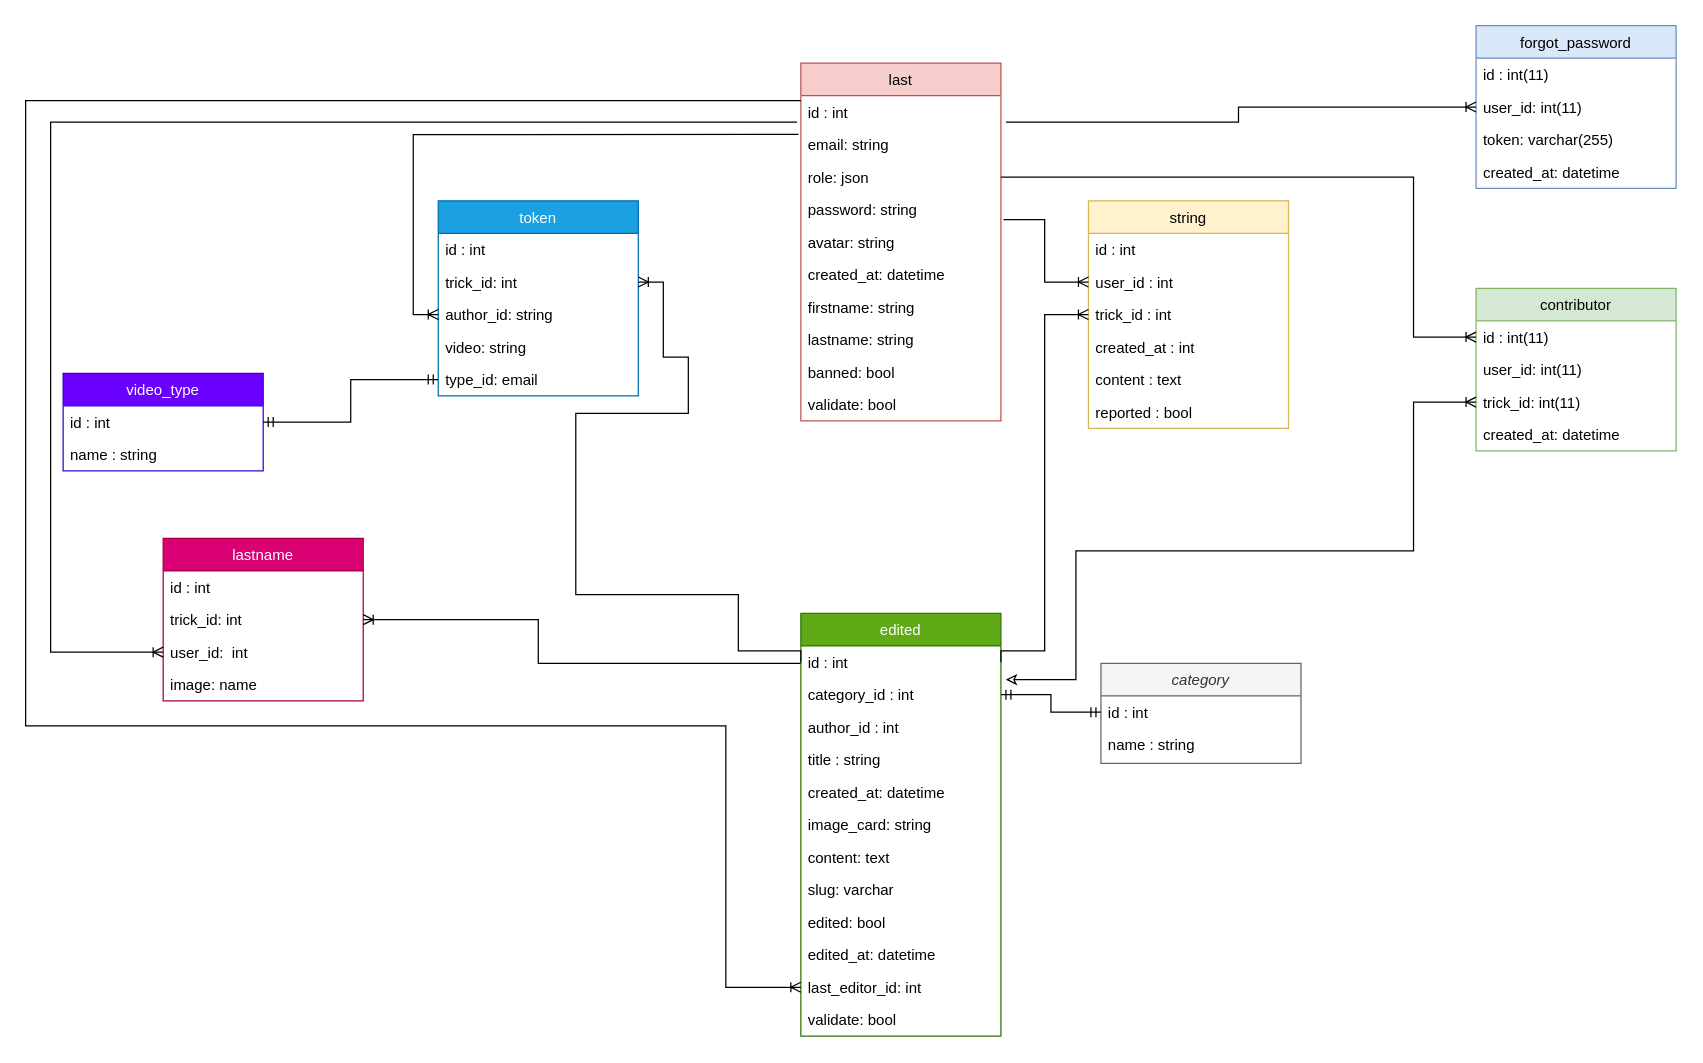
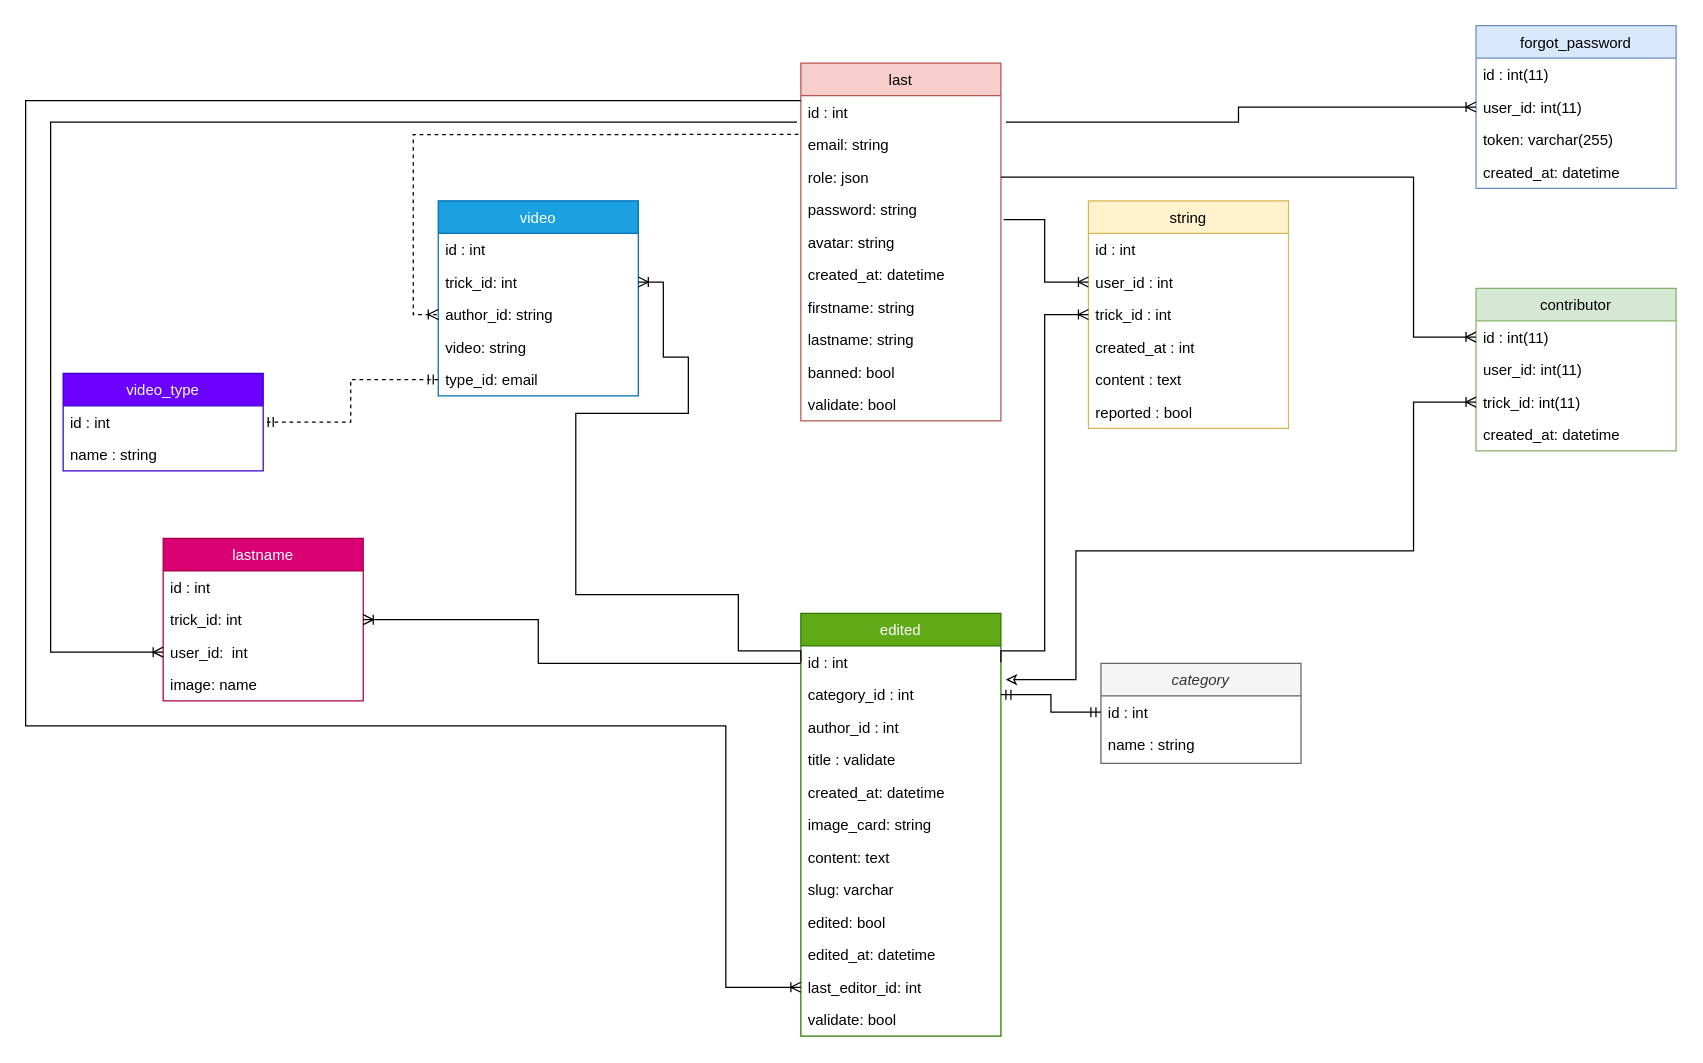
edge "email: string" -> "author_id: string": style solid -> dashed
node "token": label "token" -> "video"
edge "type_id: email" -- "video_type": style solid -> dashed
node "title : string": label "title : string" -> "title : validate"
